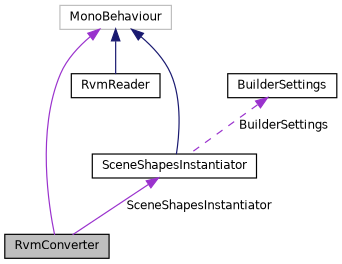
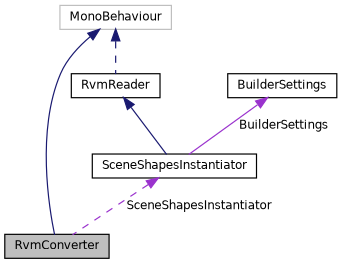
edge "RvmReader" -> "MonoBehaviour": style solid -> dashed
edge "SceneShapesInstantiator" -> "MonoBehaviour": now "SceneShapesInstantiator" -> "RvmReader"
edge "RvmConverter" -> "MonoBehaviour": color darkorchid3 -> midnightblue
edge "SceneShapesInstantiator" -> "BuilderSettings": style dashed -> solid
edge "RvmConverter" -> "SceneShapesInstantiator": style solid -> dashed
